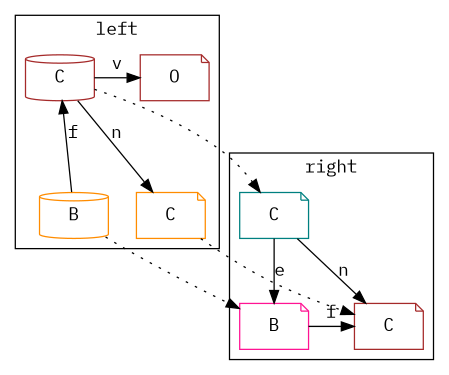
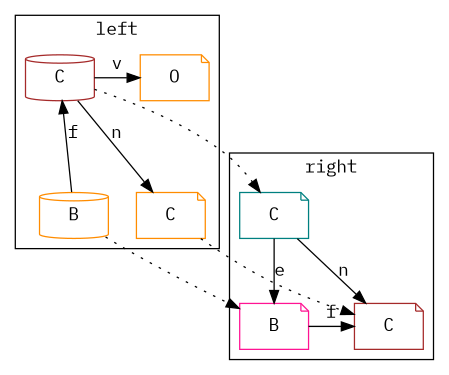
node "O": color brown -> darkorange
